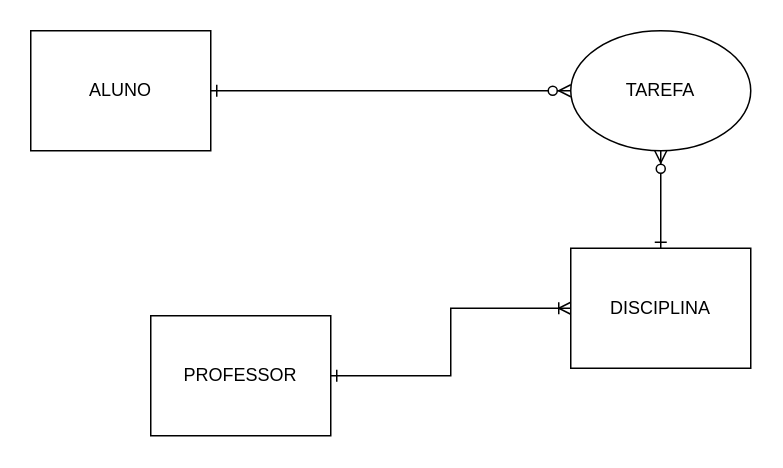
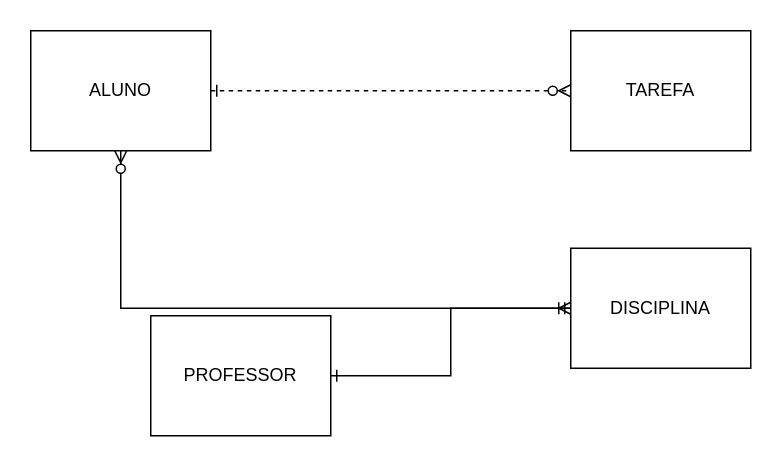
edge "ALUNO" -- "TAREFA": style solid -> dashed
node "TAREFA": shape ellipse -> rectangle
edge "TAREFA" -- "DISCIPLINA": now "ALUNO" -- "DISCIPLINA"
